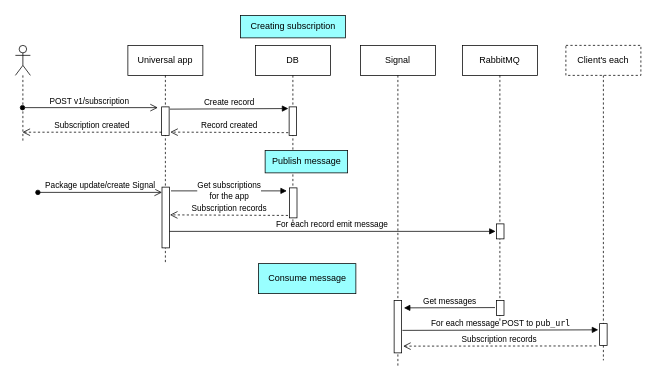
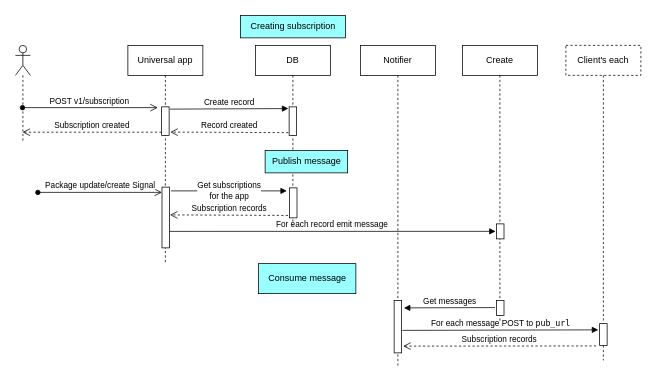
node "Signal": label "Signal" -> "Notifier"
node "RabbitMQ": label "RabbitMQ" -> "Create"
